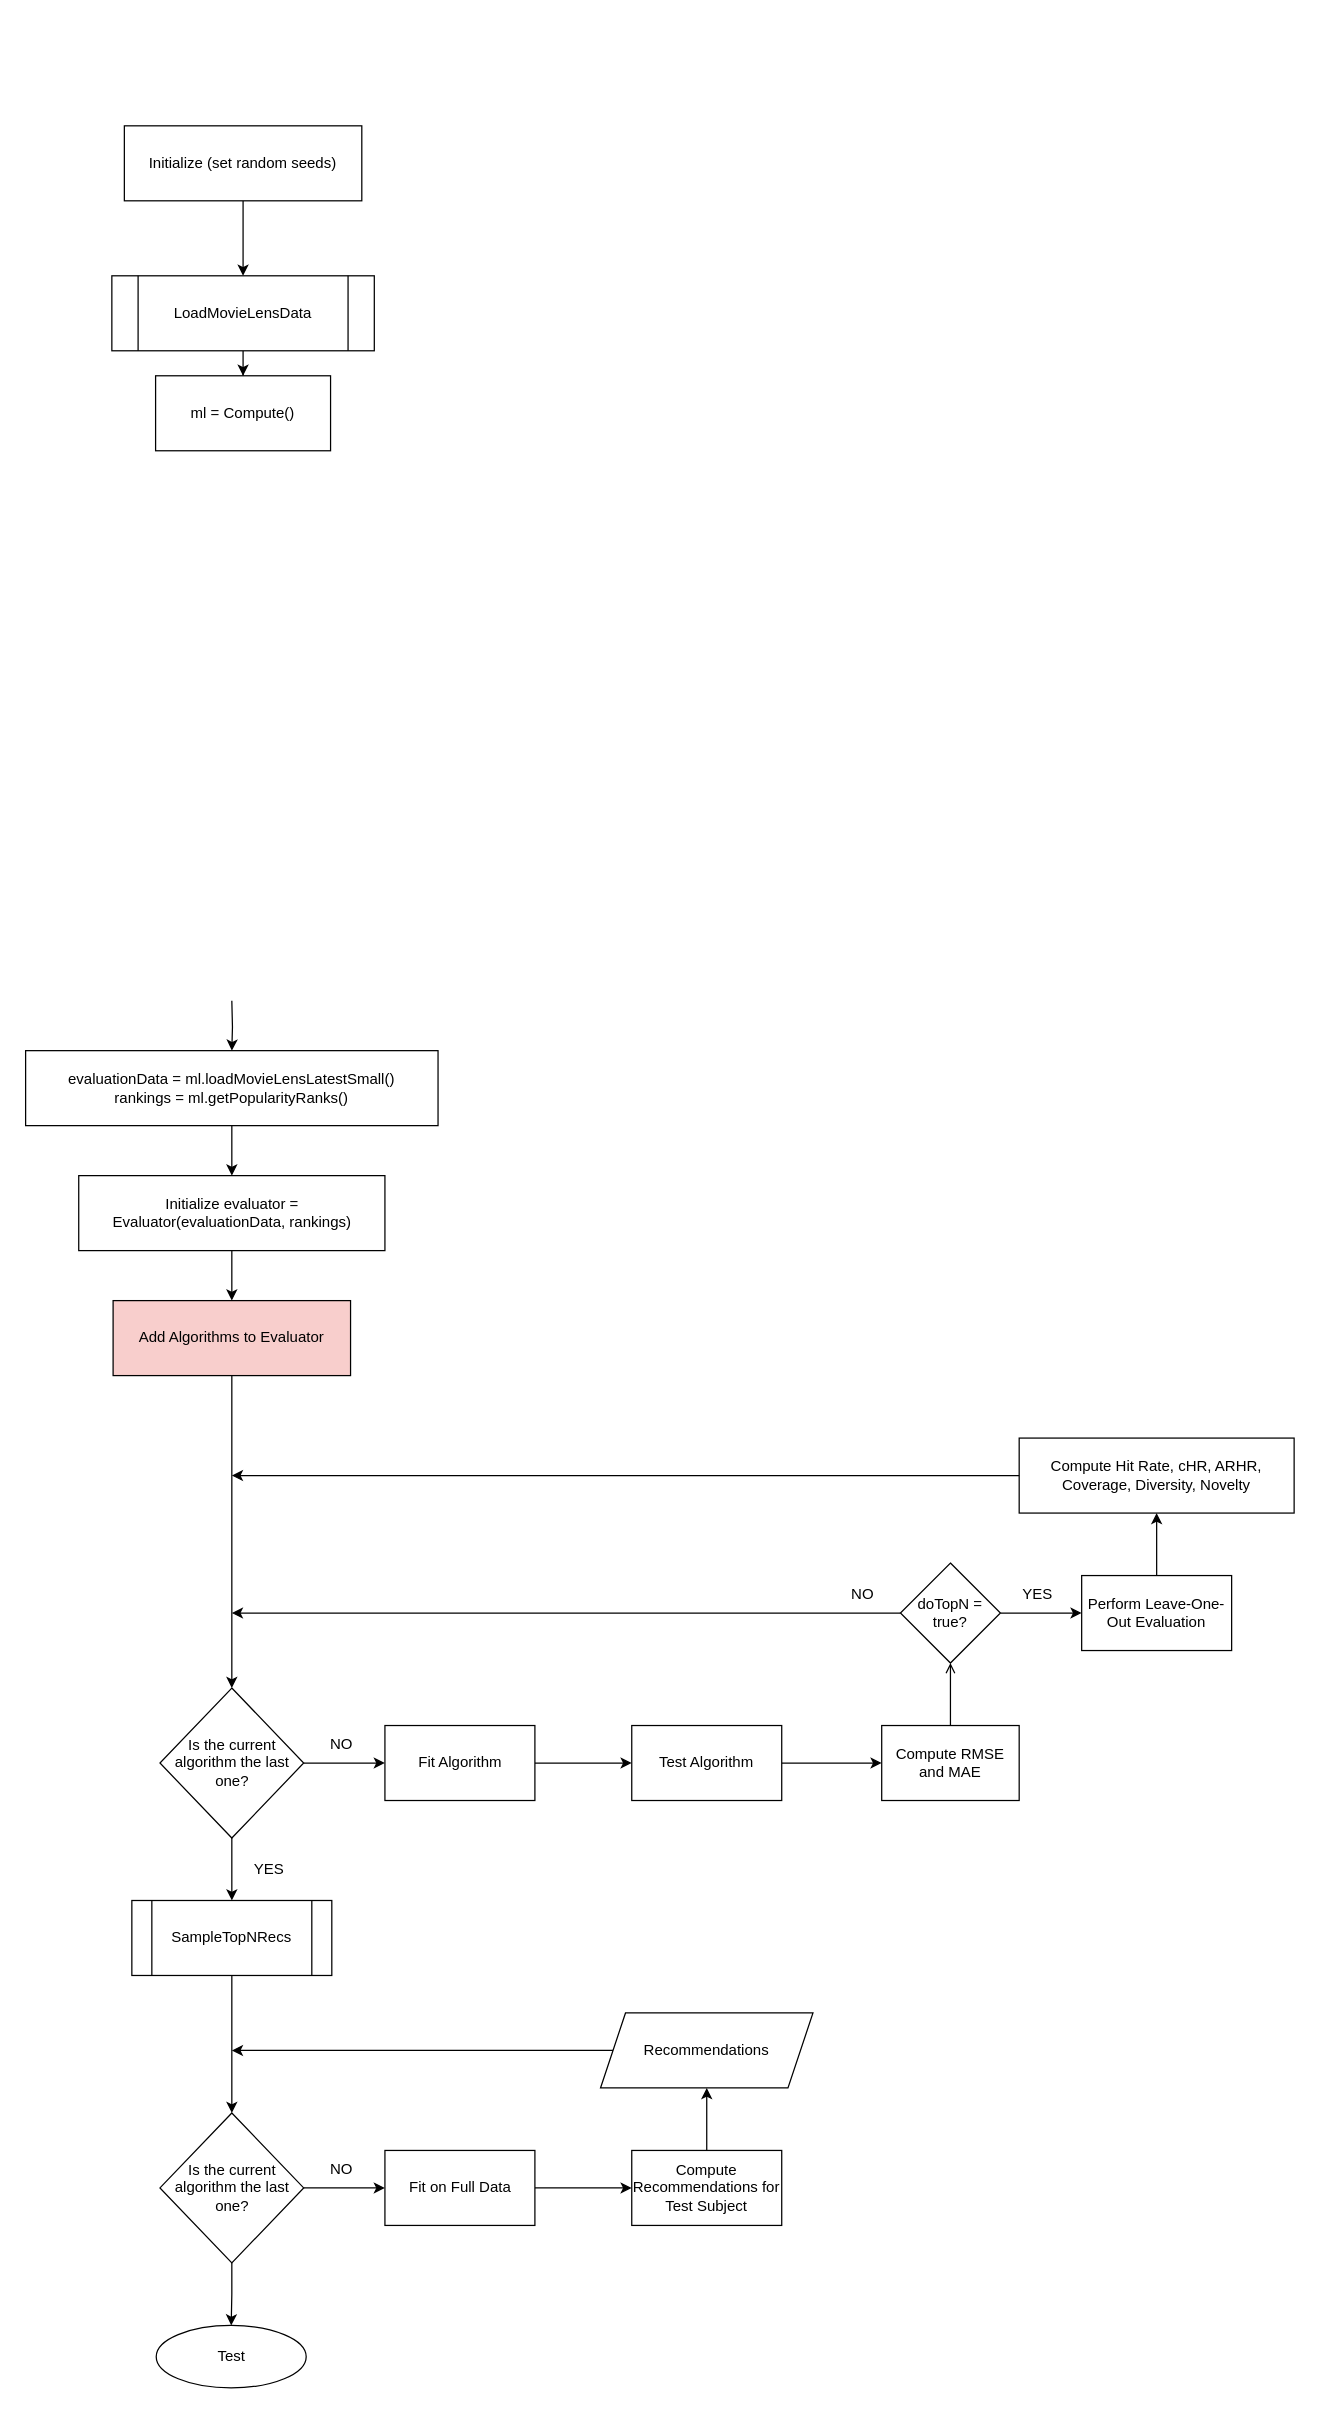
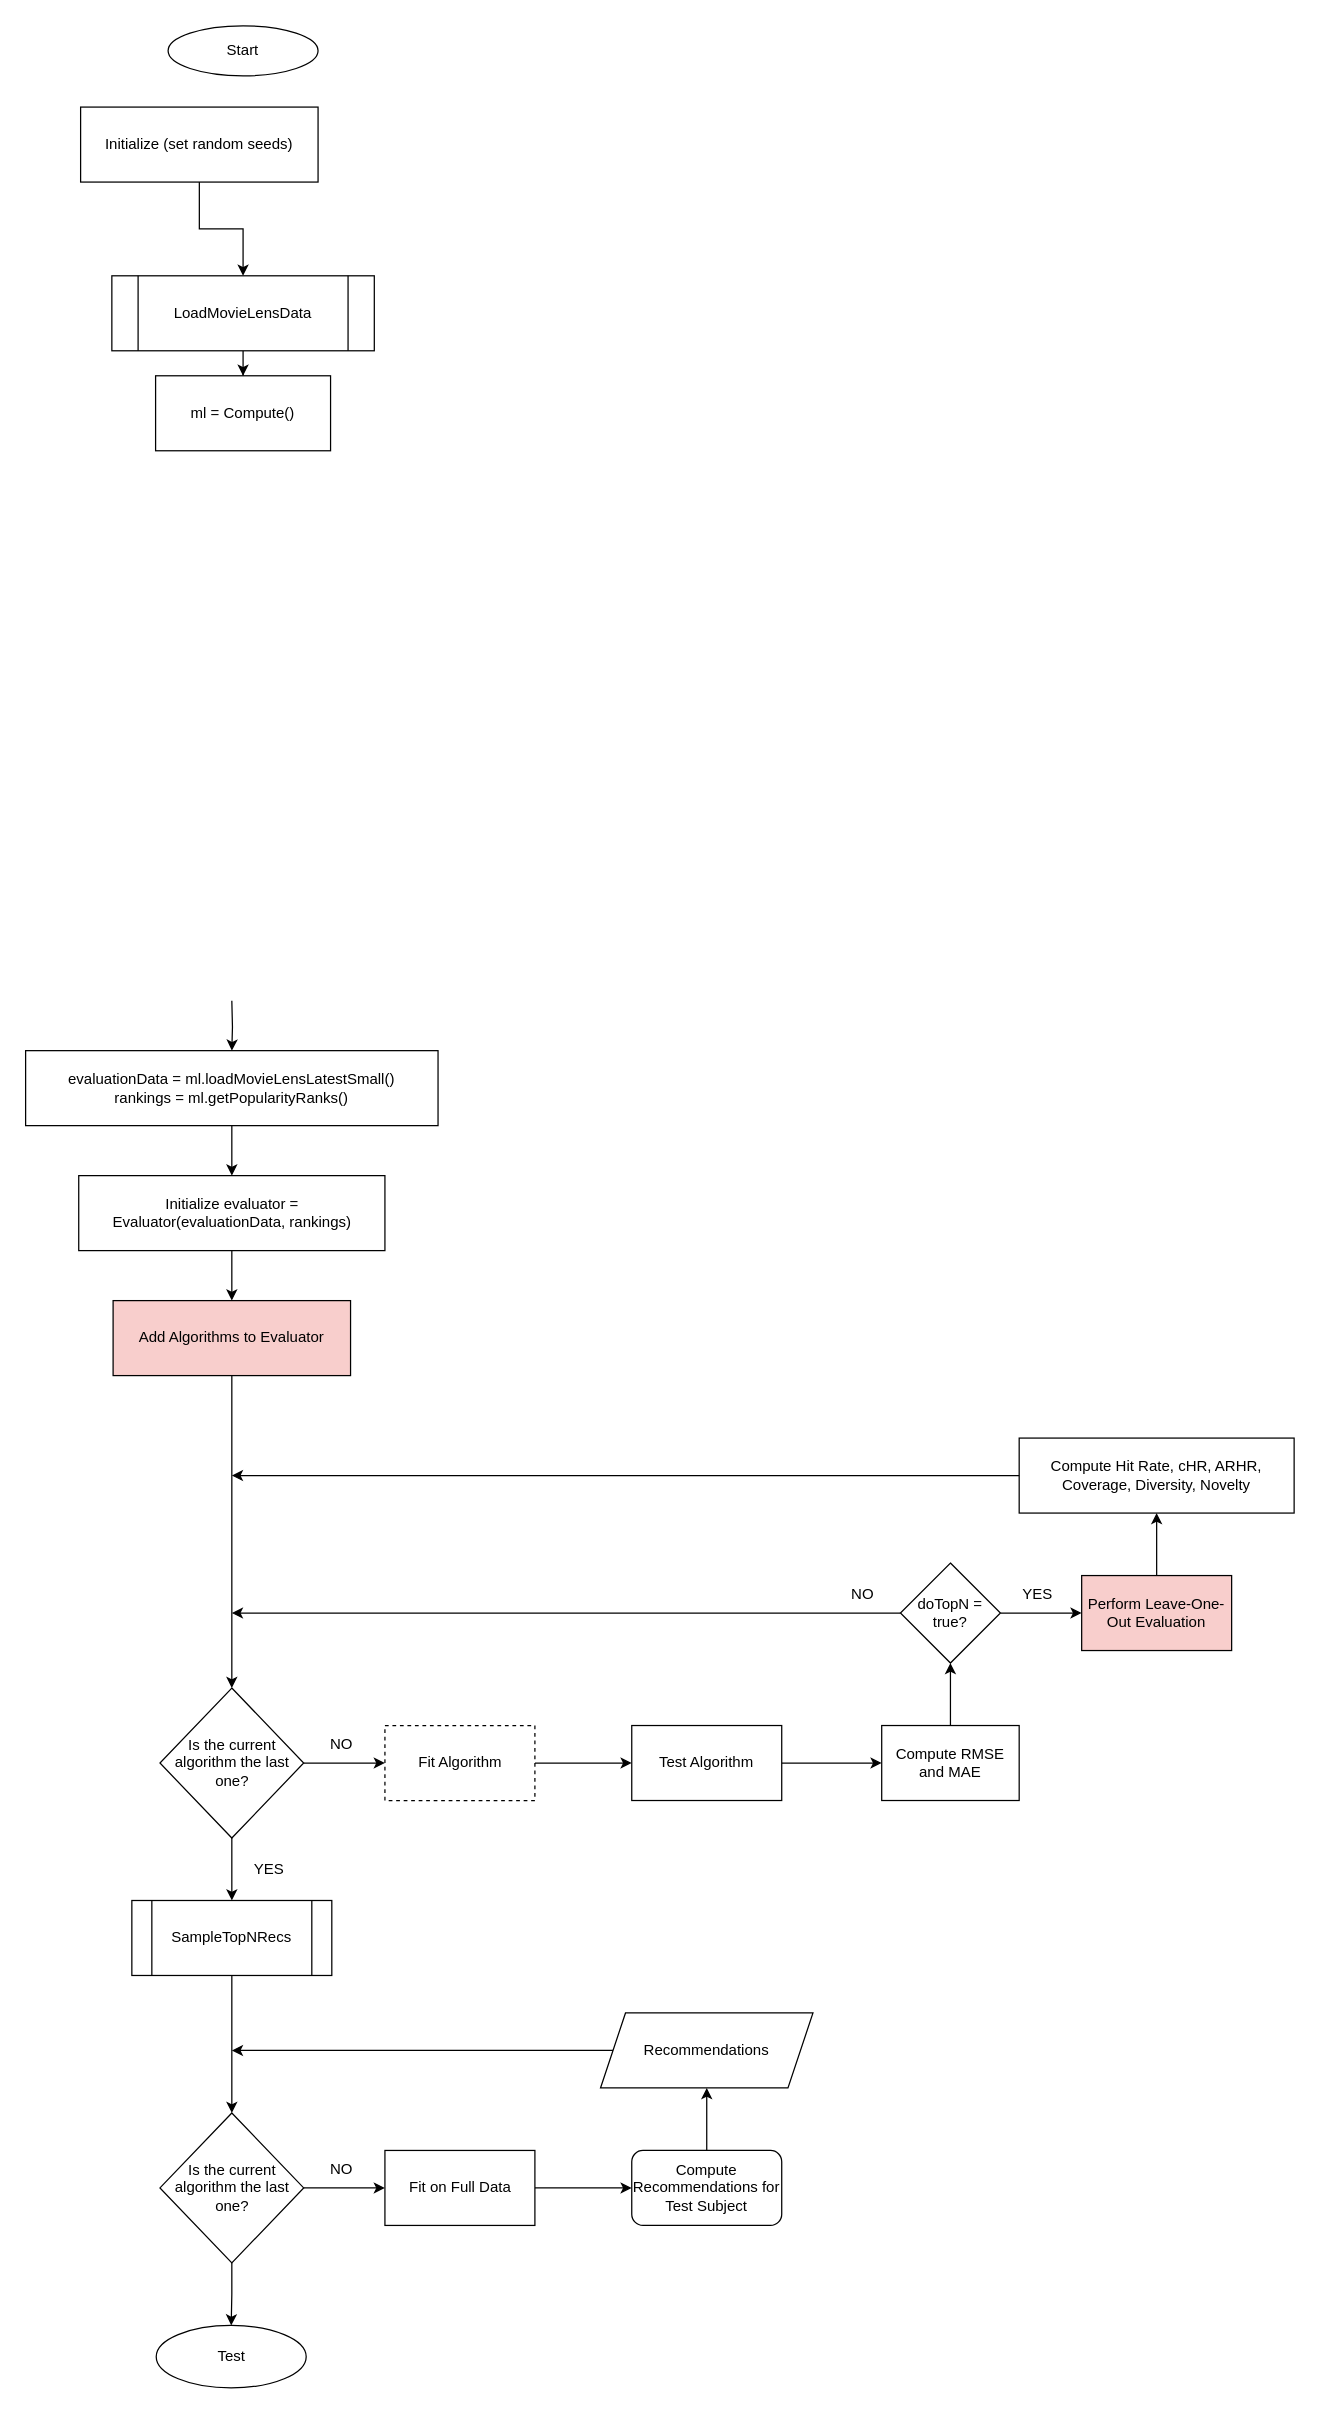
node "Start": added
node "Initialize (set random seeds)": moved (243, 163) -> (199, 144)
node "Perform Leave-One-Out Evaluation": fillcolor #ffffff -> #f8cecc
edge "Compute RMSE and MAE" -> "doTopN = true?": arrowhead open -> classic
node "Fit Algorithm": style solid -> dashed
node "Compute Recommendations for Test Subject": shape rectangle -> rounded rectangle
